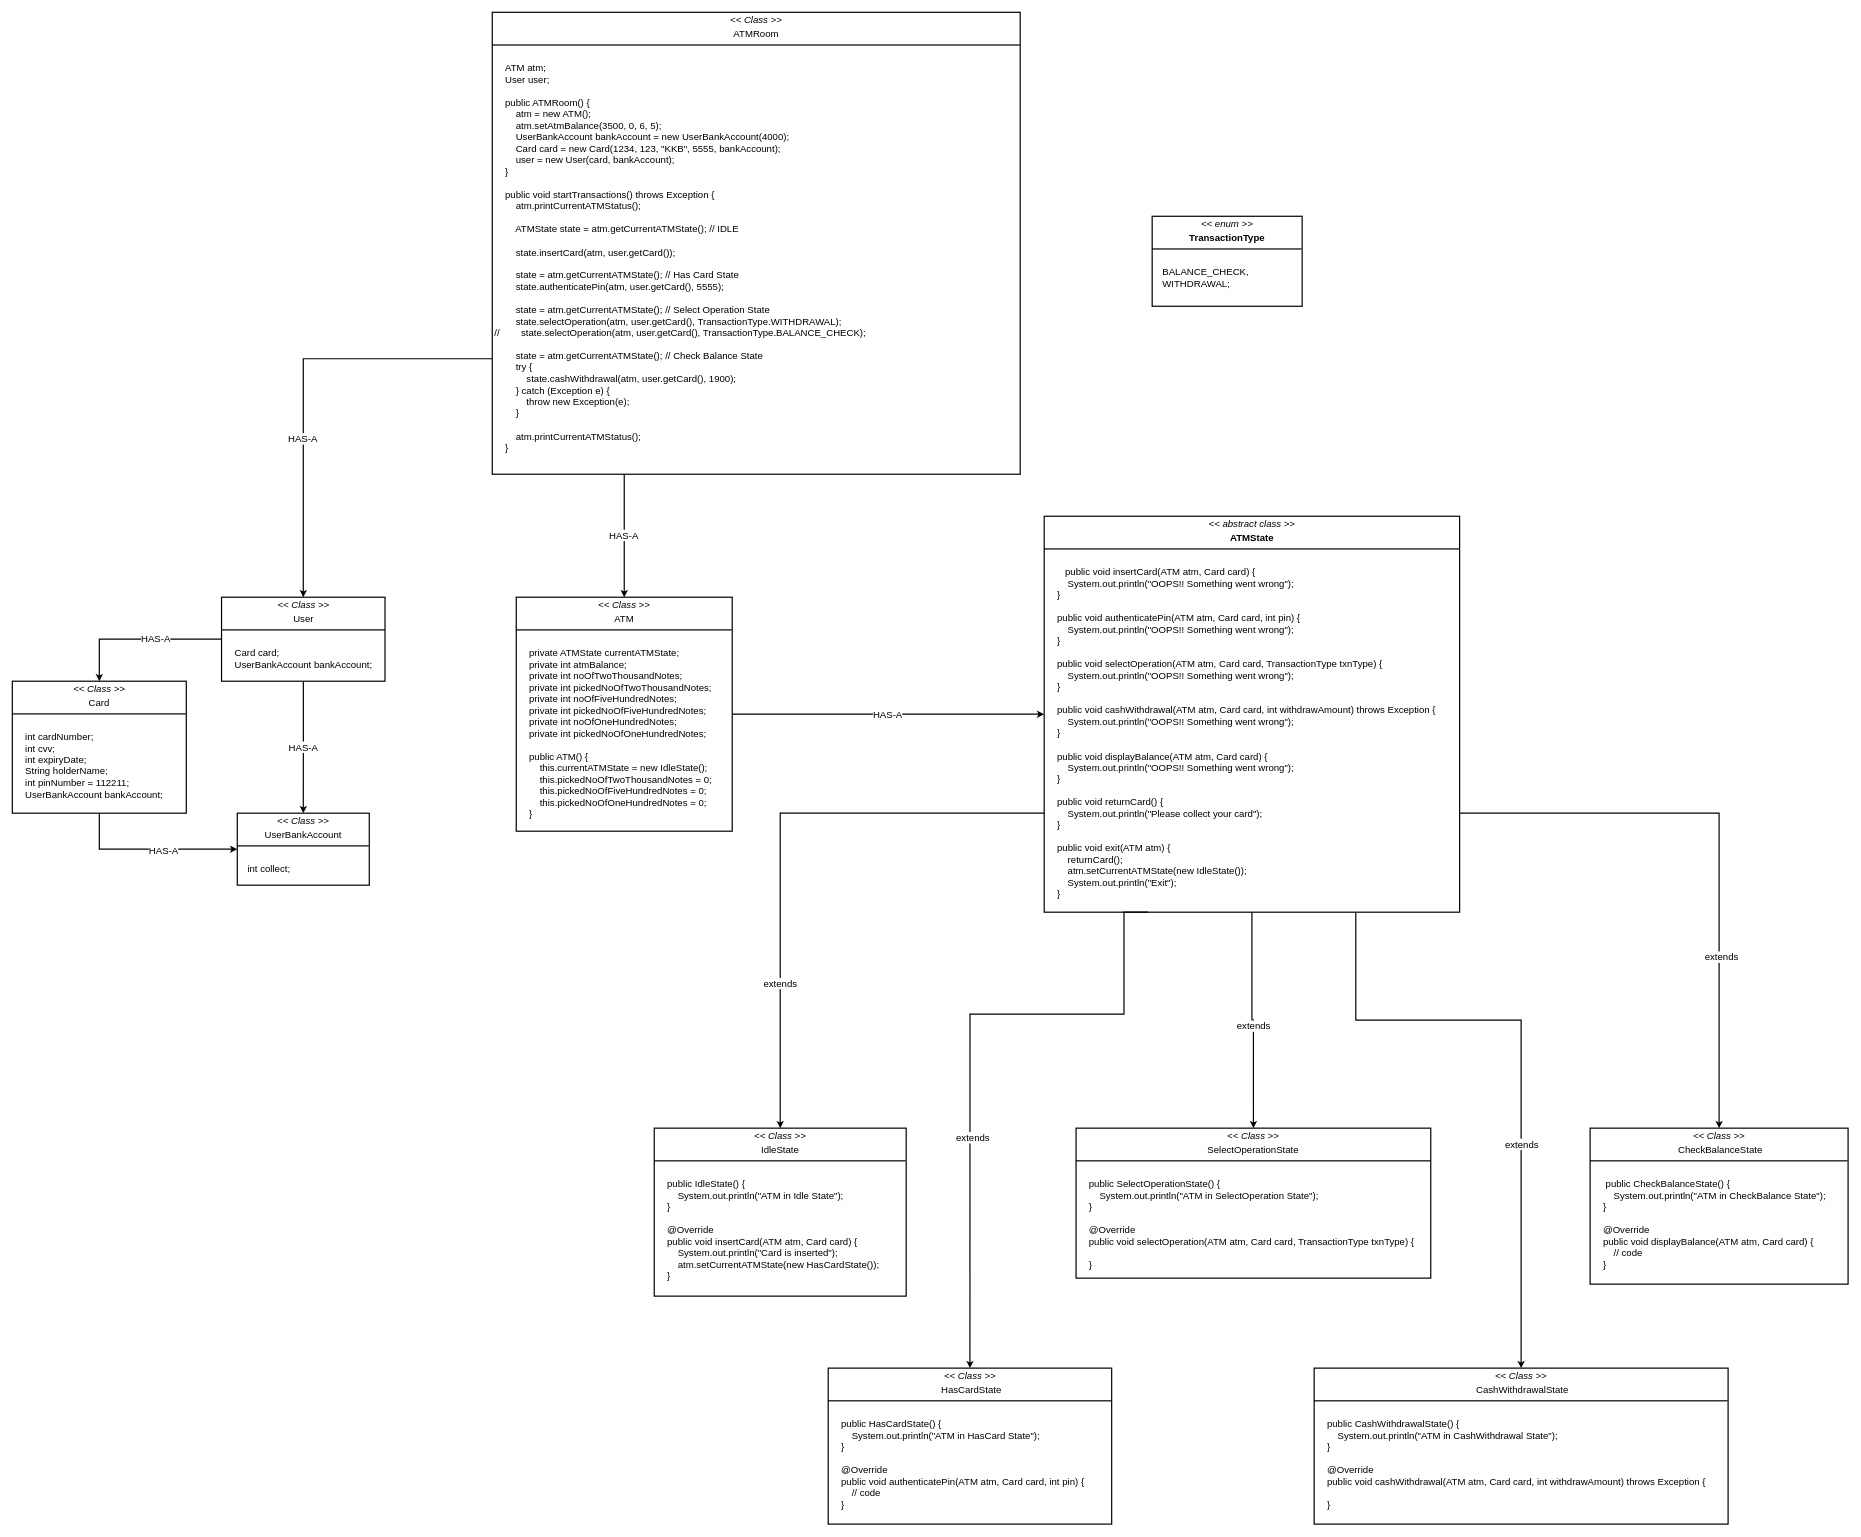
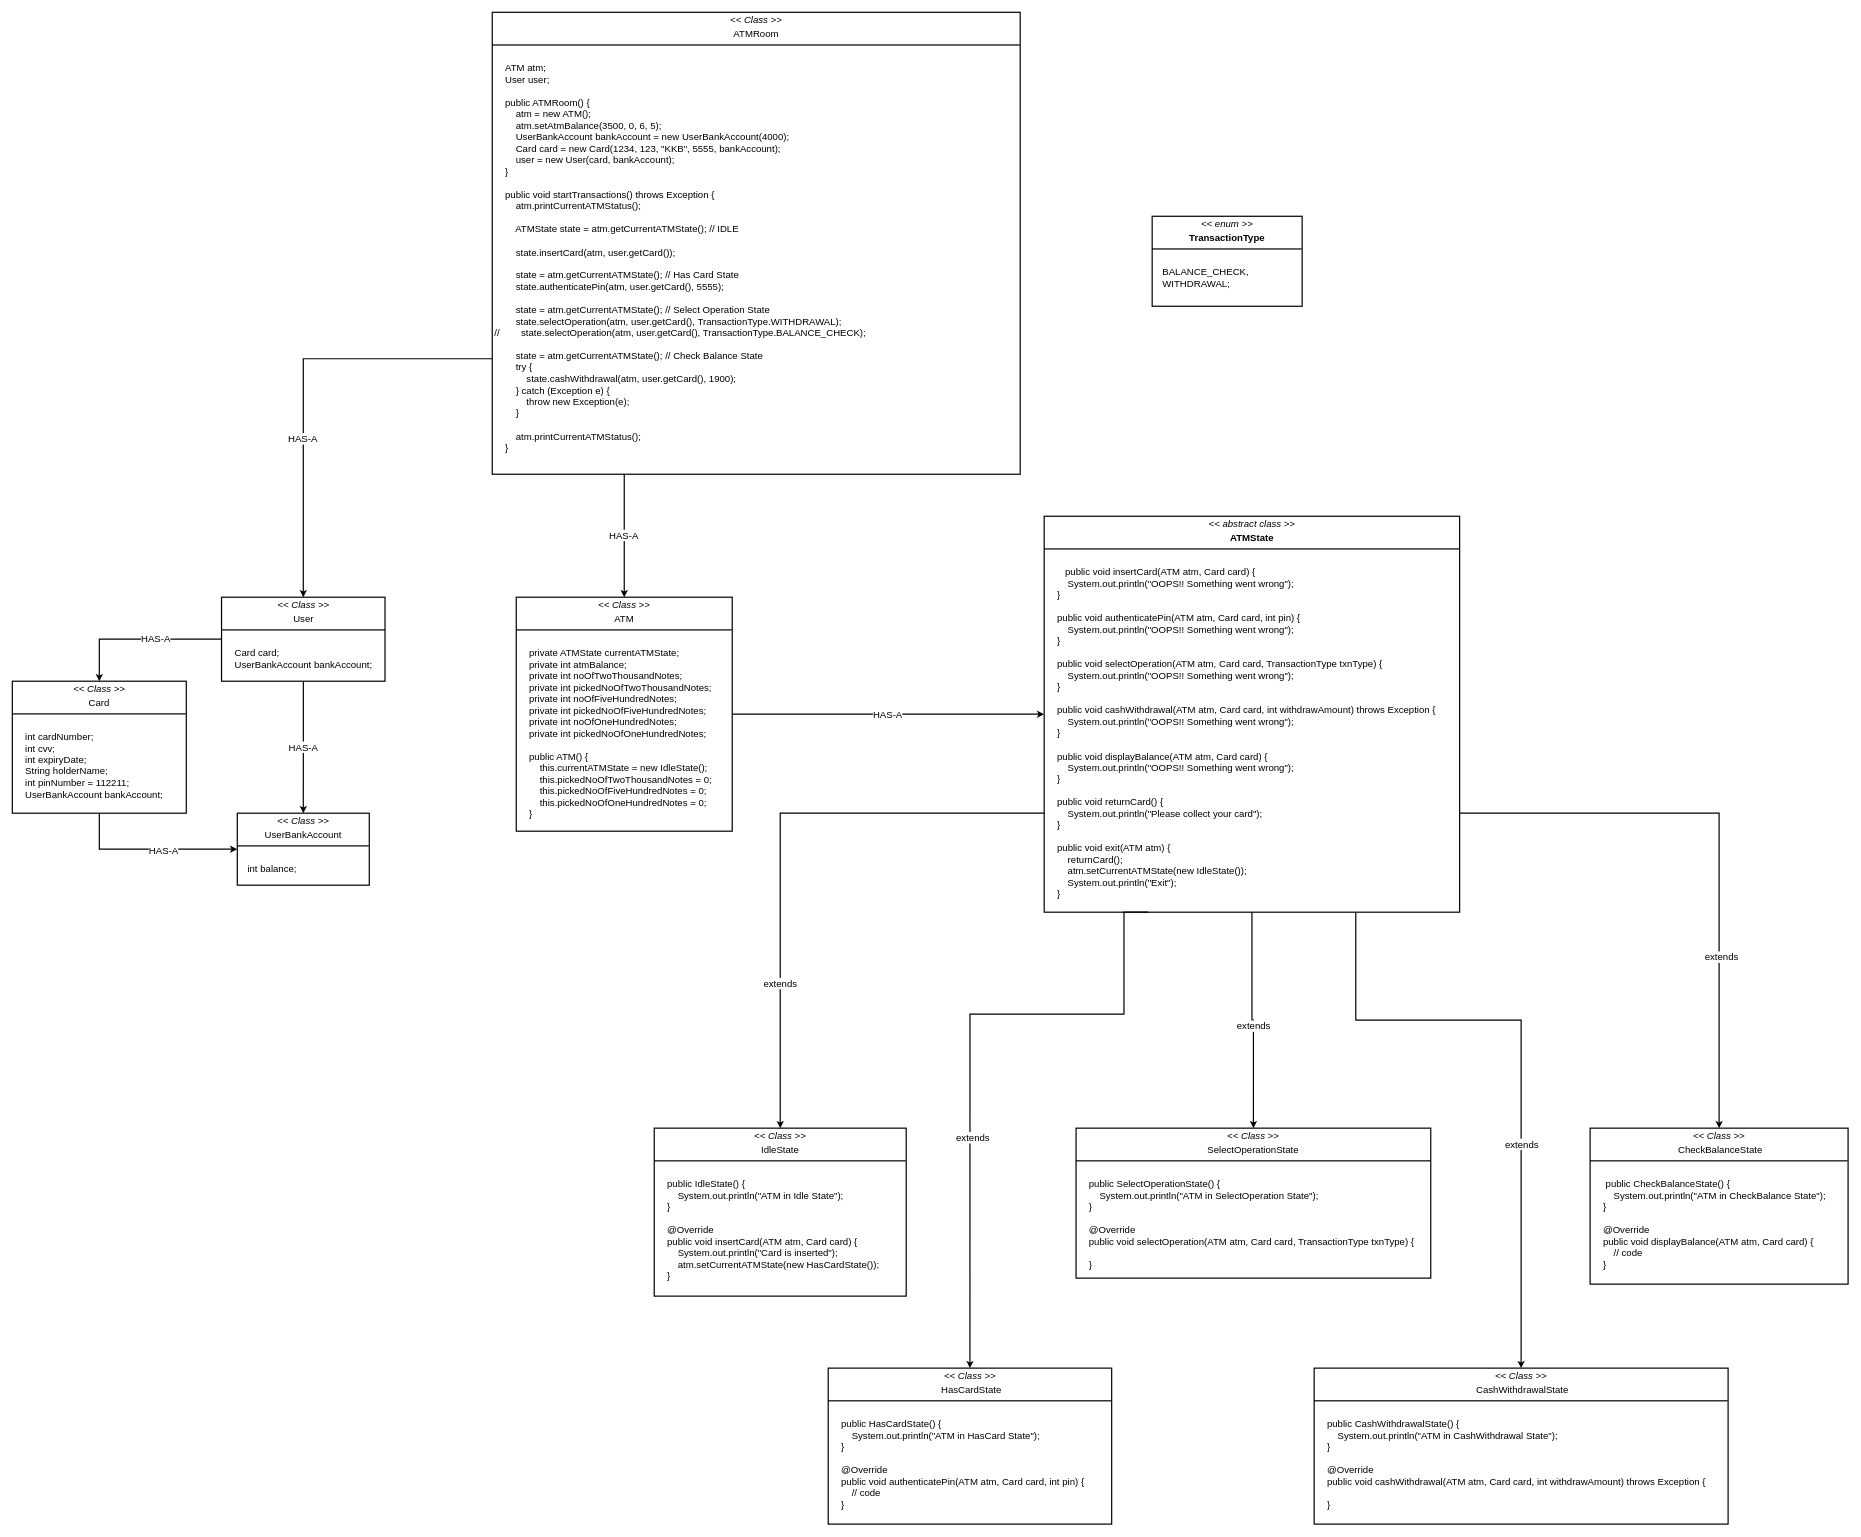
node "<< Class >> UserBankAccount int collect;": label "<< Class >> UserBankAccount int collect;" -> "<< Class >> UserBankAccount int balance;"
